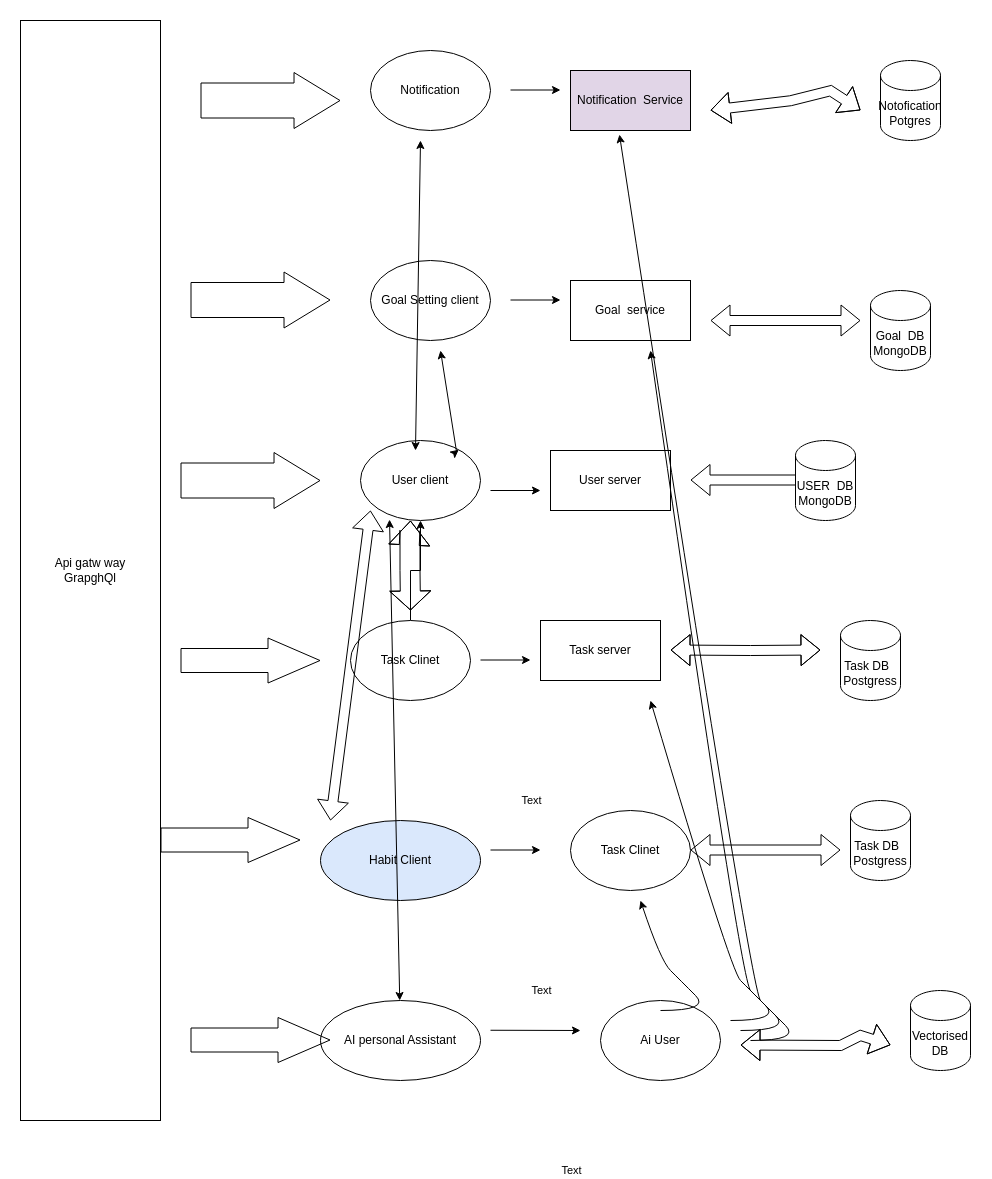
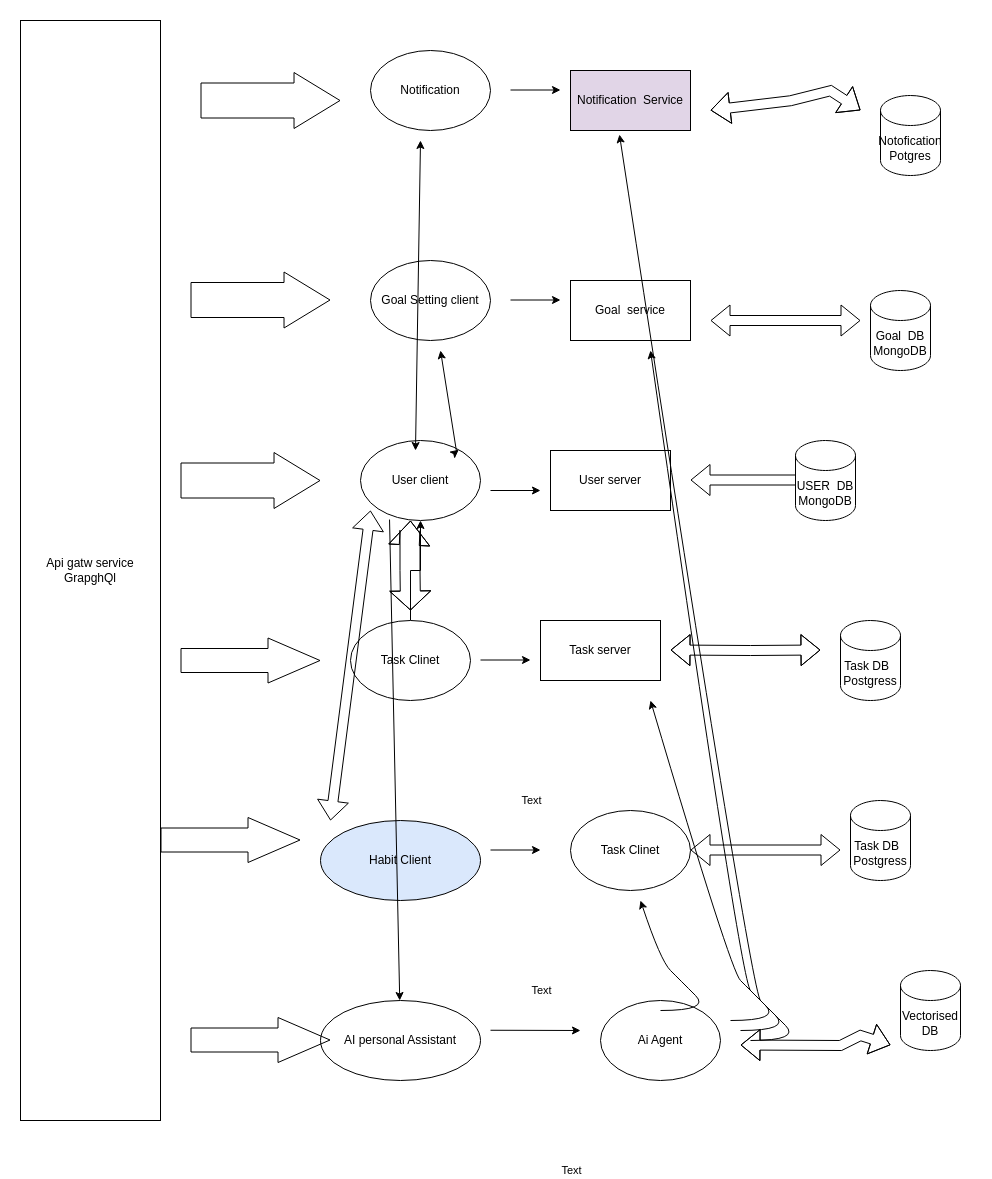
node "Notofication Potgres": moved (911, 101) -> (911, 136)
edge "User client" -- "AI personal Assistant": arrowhead classic -> none
node "Api gatw way GrapghQl": label "Api gatw way GrapghQl" -> "Api gatw service GrapghQl"
node "Vectorised DB": moved (941, 1031) -> (931, 1011)
node "Ai User": label "Ai User" -> "Ai Agent"
